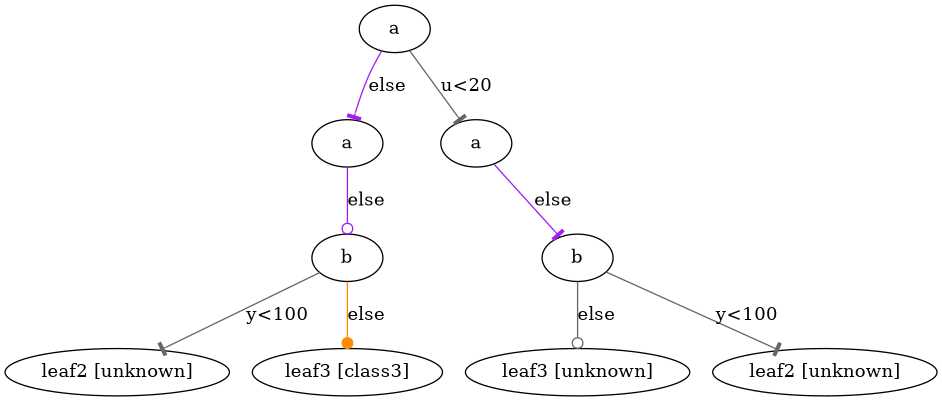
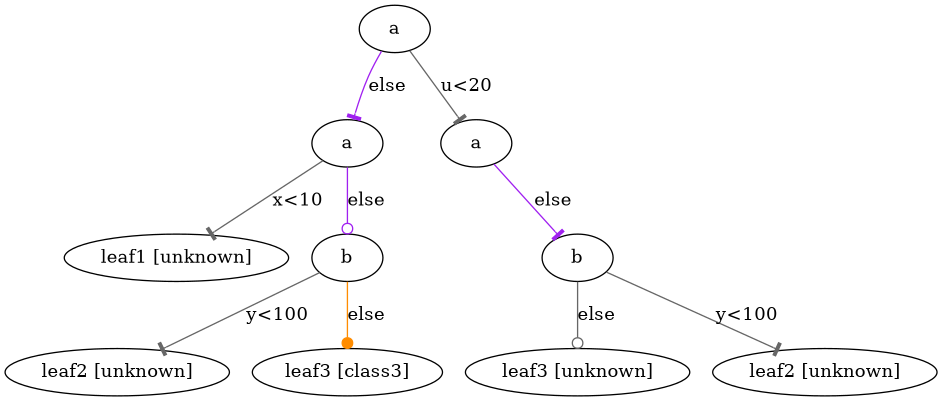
node "leaf1 [unknown]": added
